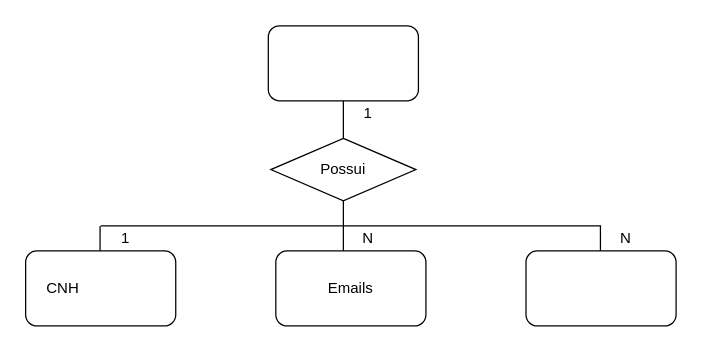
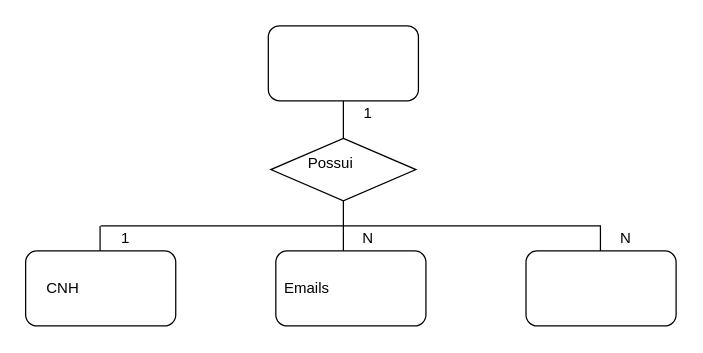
node "Possui": moved (343, 169) -> (331, 163)
node "Emails": moved (351, 288) -> (307, 288)
